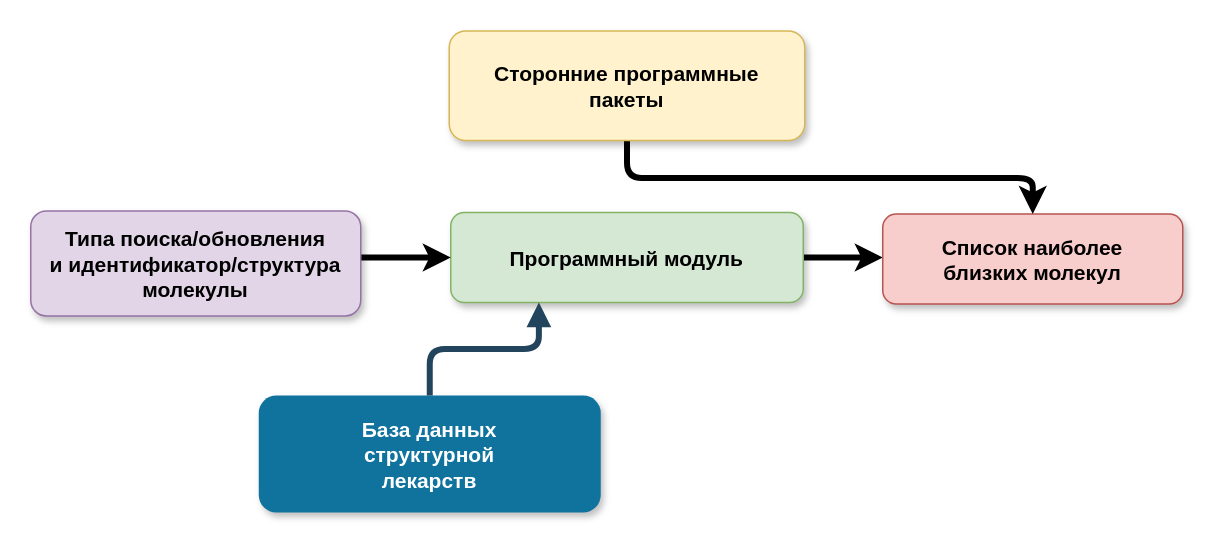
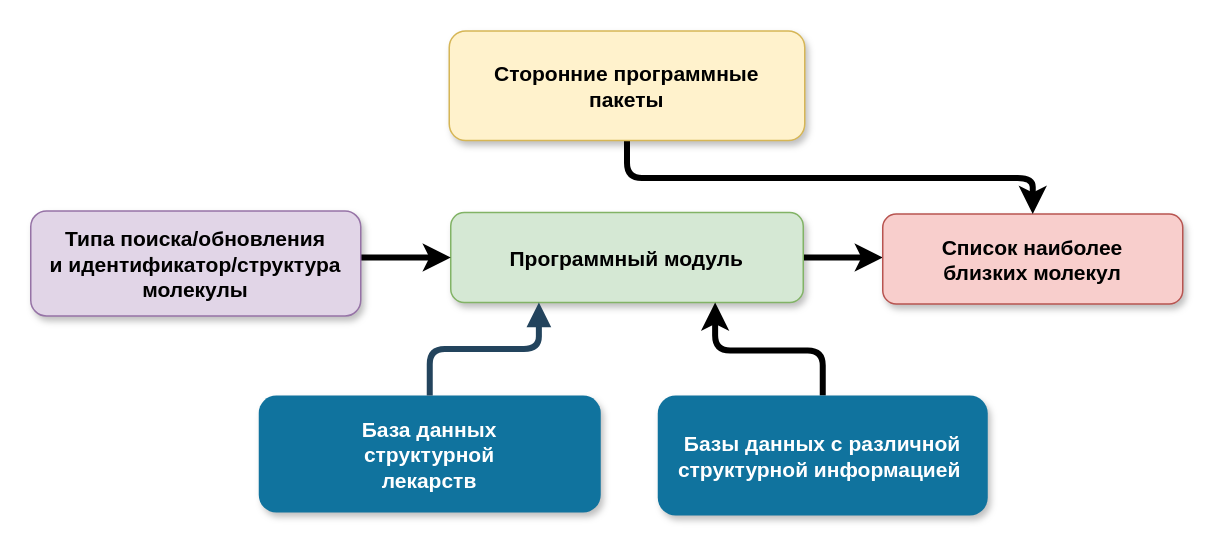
edge "Базы данных с различной структурной информацией" -> "Программный модуль": added
node "Базы данных с различной структурной информацией": added
